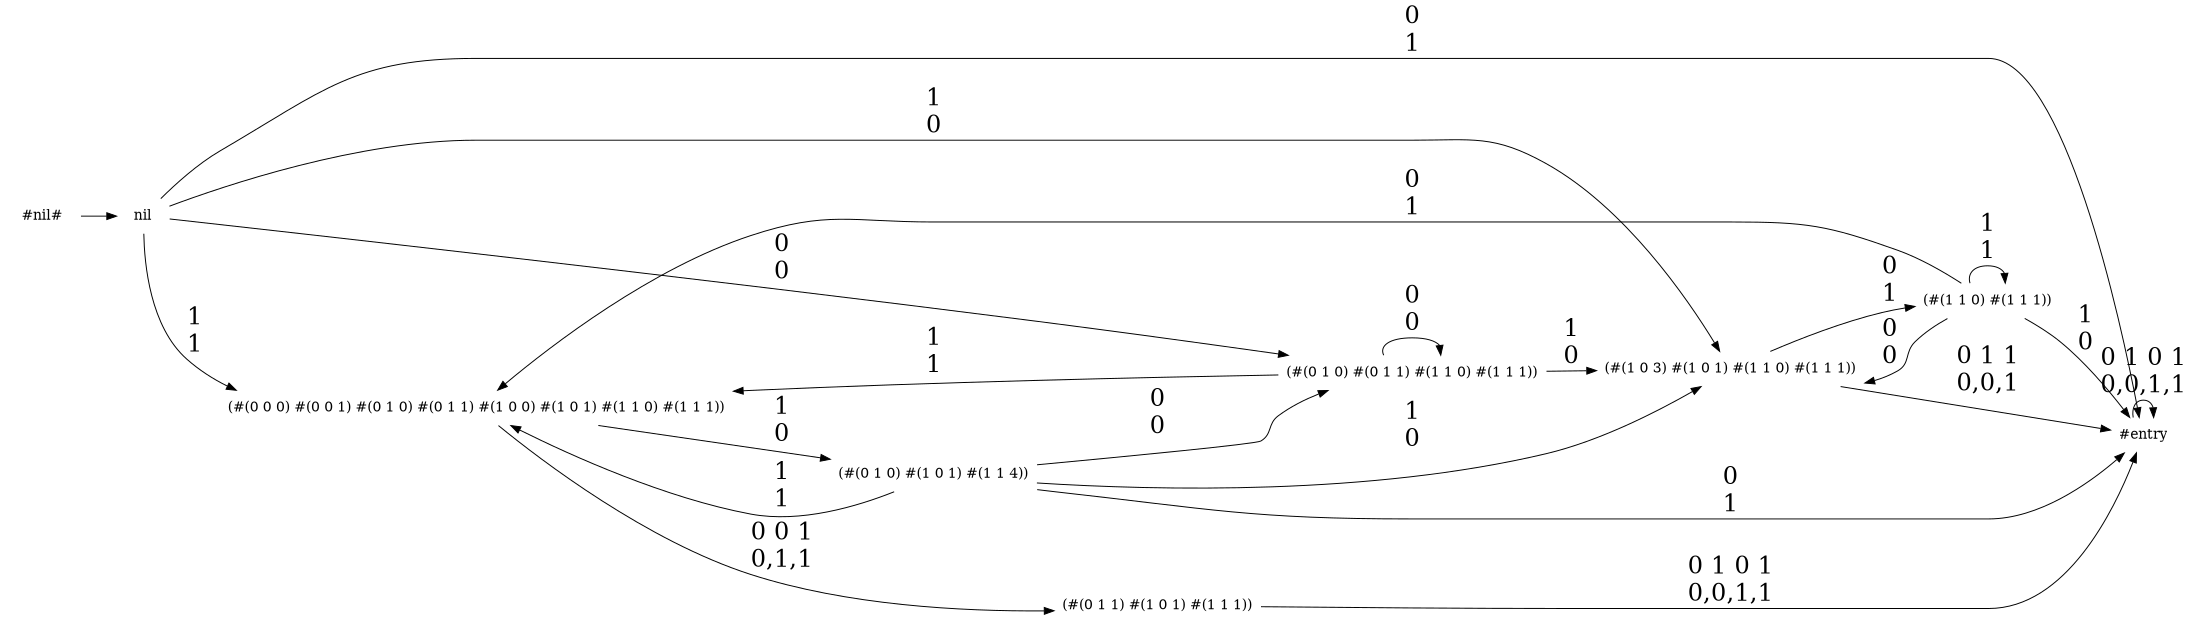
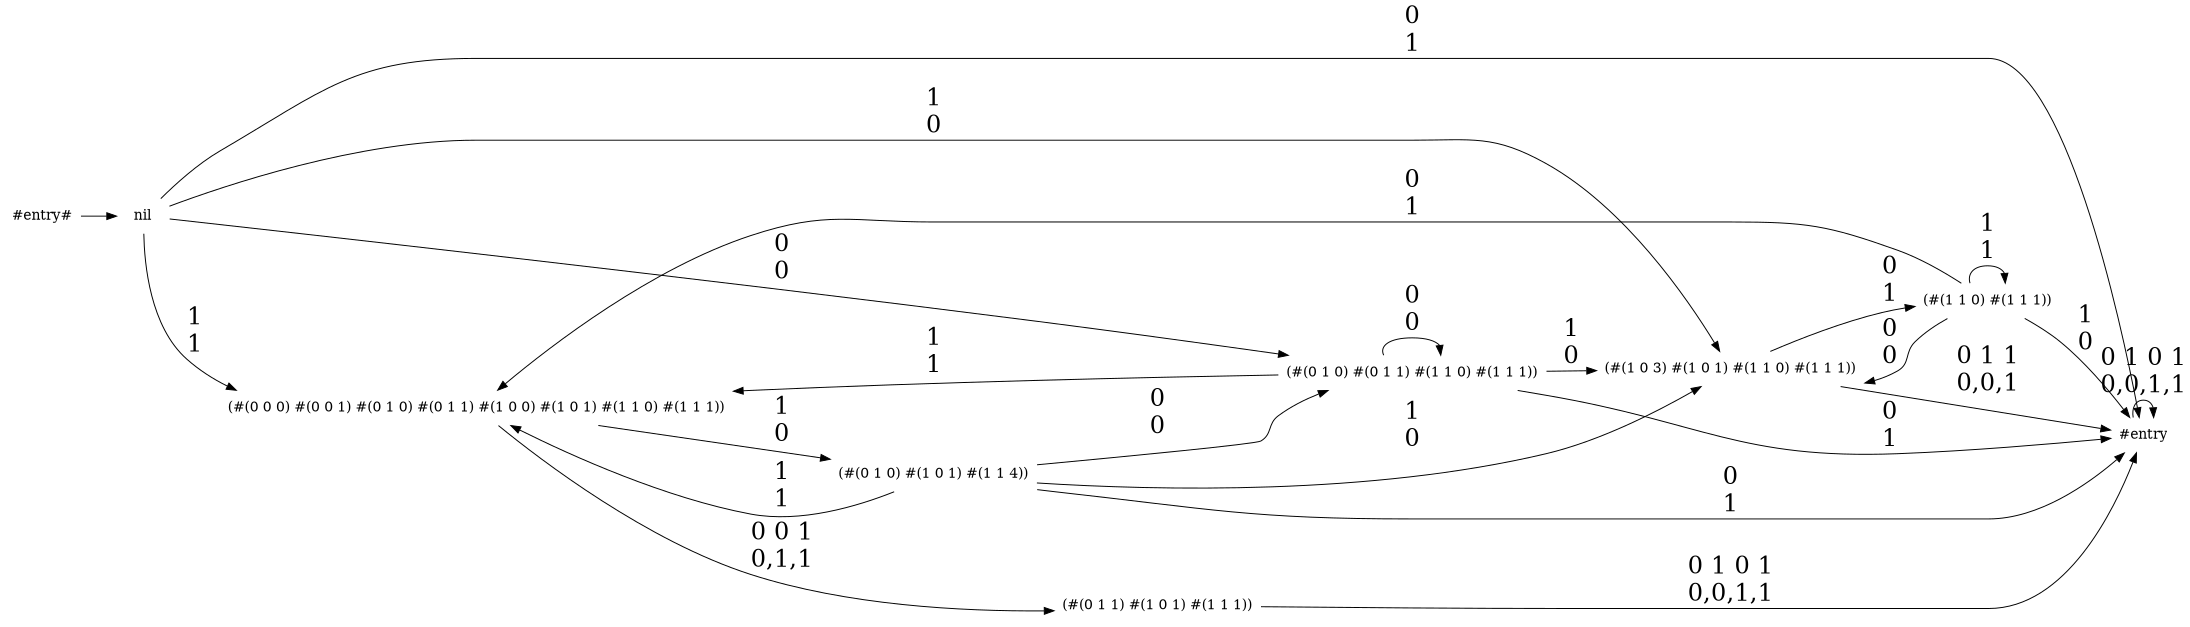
node "#nil#": label "#nil#" -> "#entry#"
edge "(#(0 1 0) #(0 1 1) #(1 1 0) #(1 1 1))" -> "#entry": added, label "0 1"
